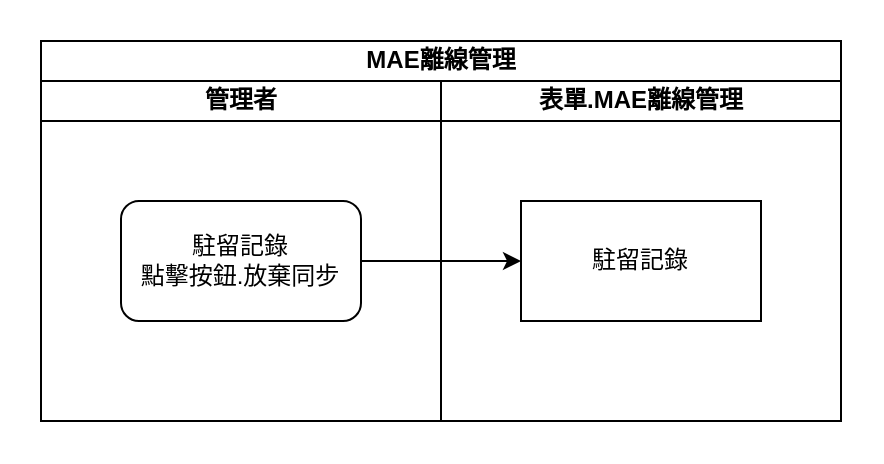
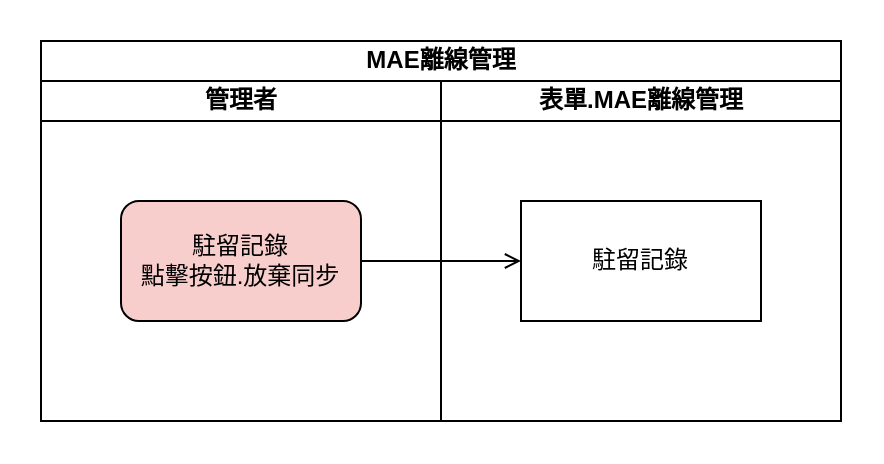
node "駐留記錄 點擊按鈕.放棄同步": fillcolor #ffffff -> #f8cecc
edge "駐留記錄 點擊按鈕.放棄同步" -> "駐留記錄": arrowhead classic -> open
